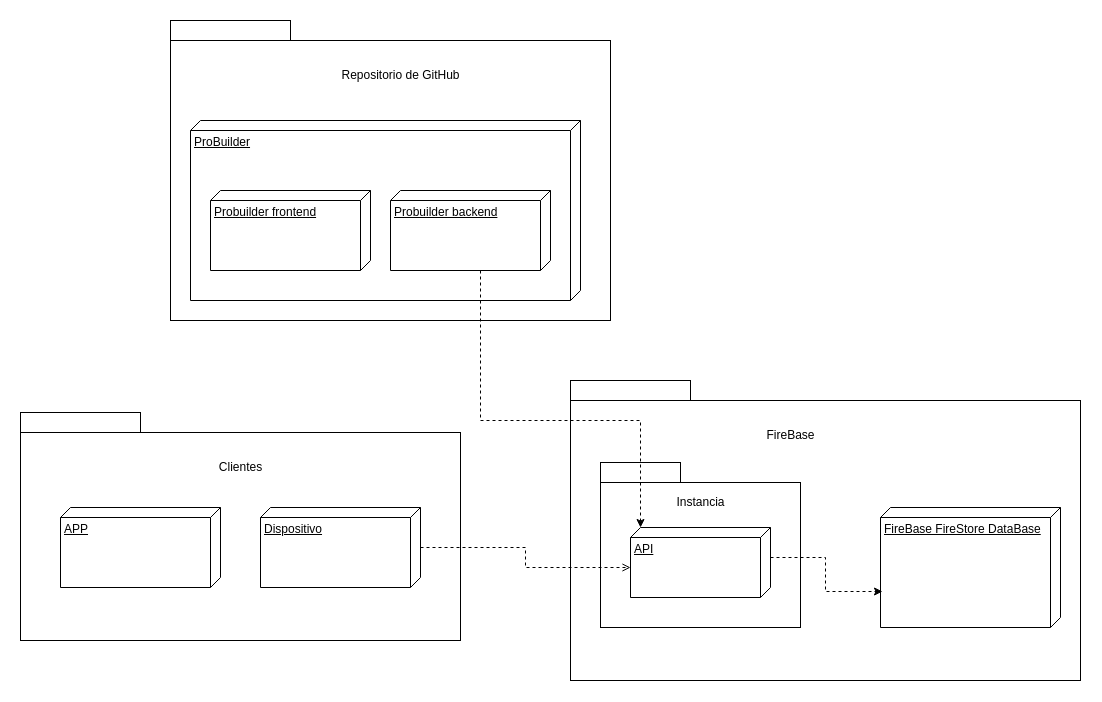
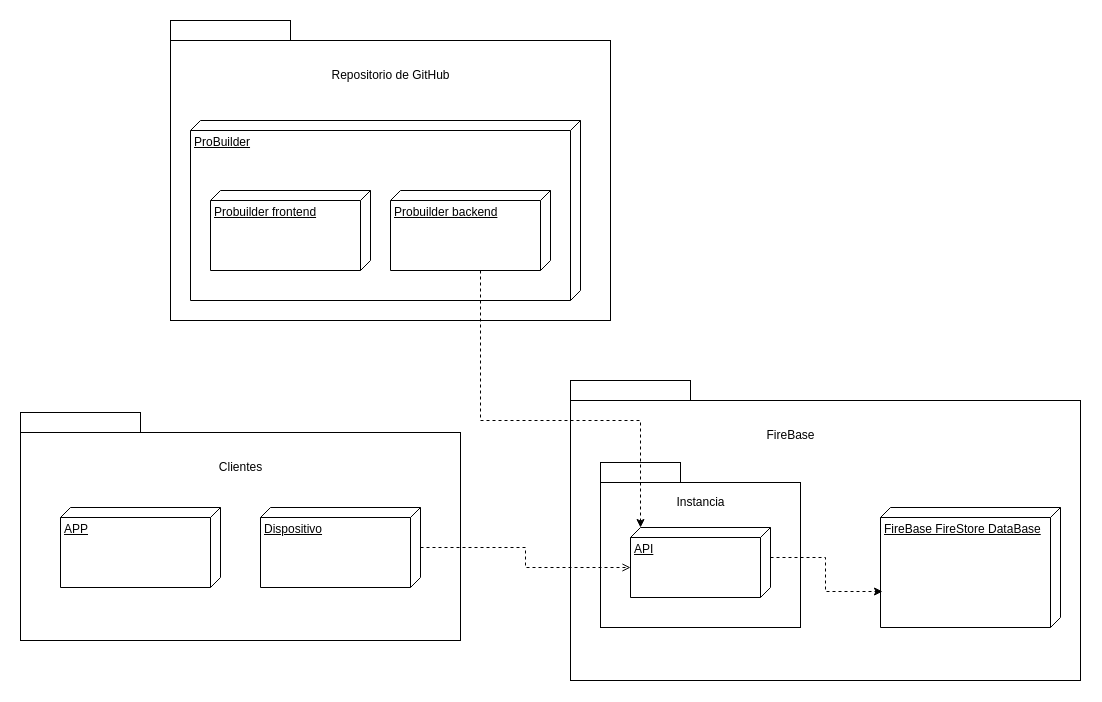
node "Repositorio de GitHub": moved (401, 76) -> (391, 76)
